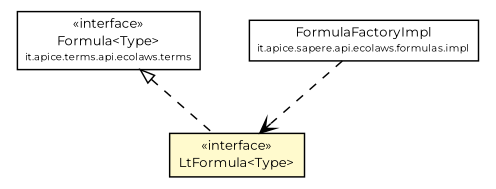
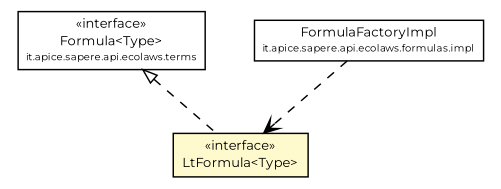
node "Formula<Type>": text "it.apice.terms.api.ecolaws.terms" -> "it.apice.sapere.api.ecolaws.terms"
